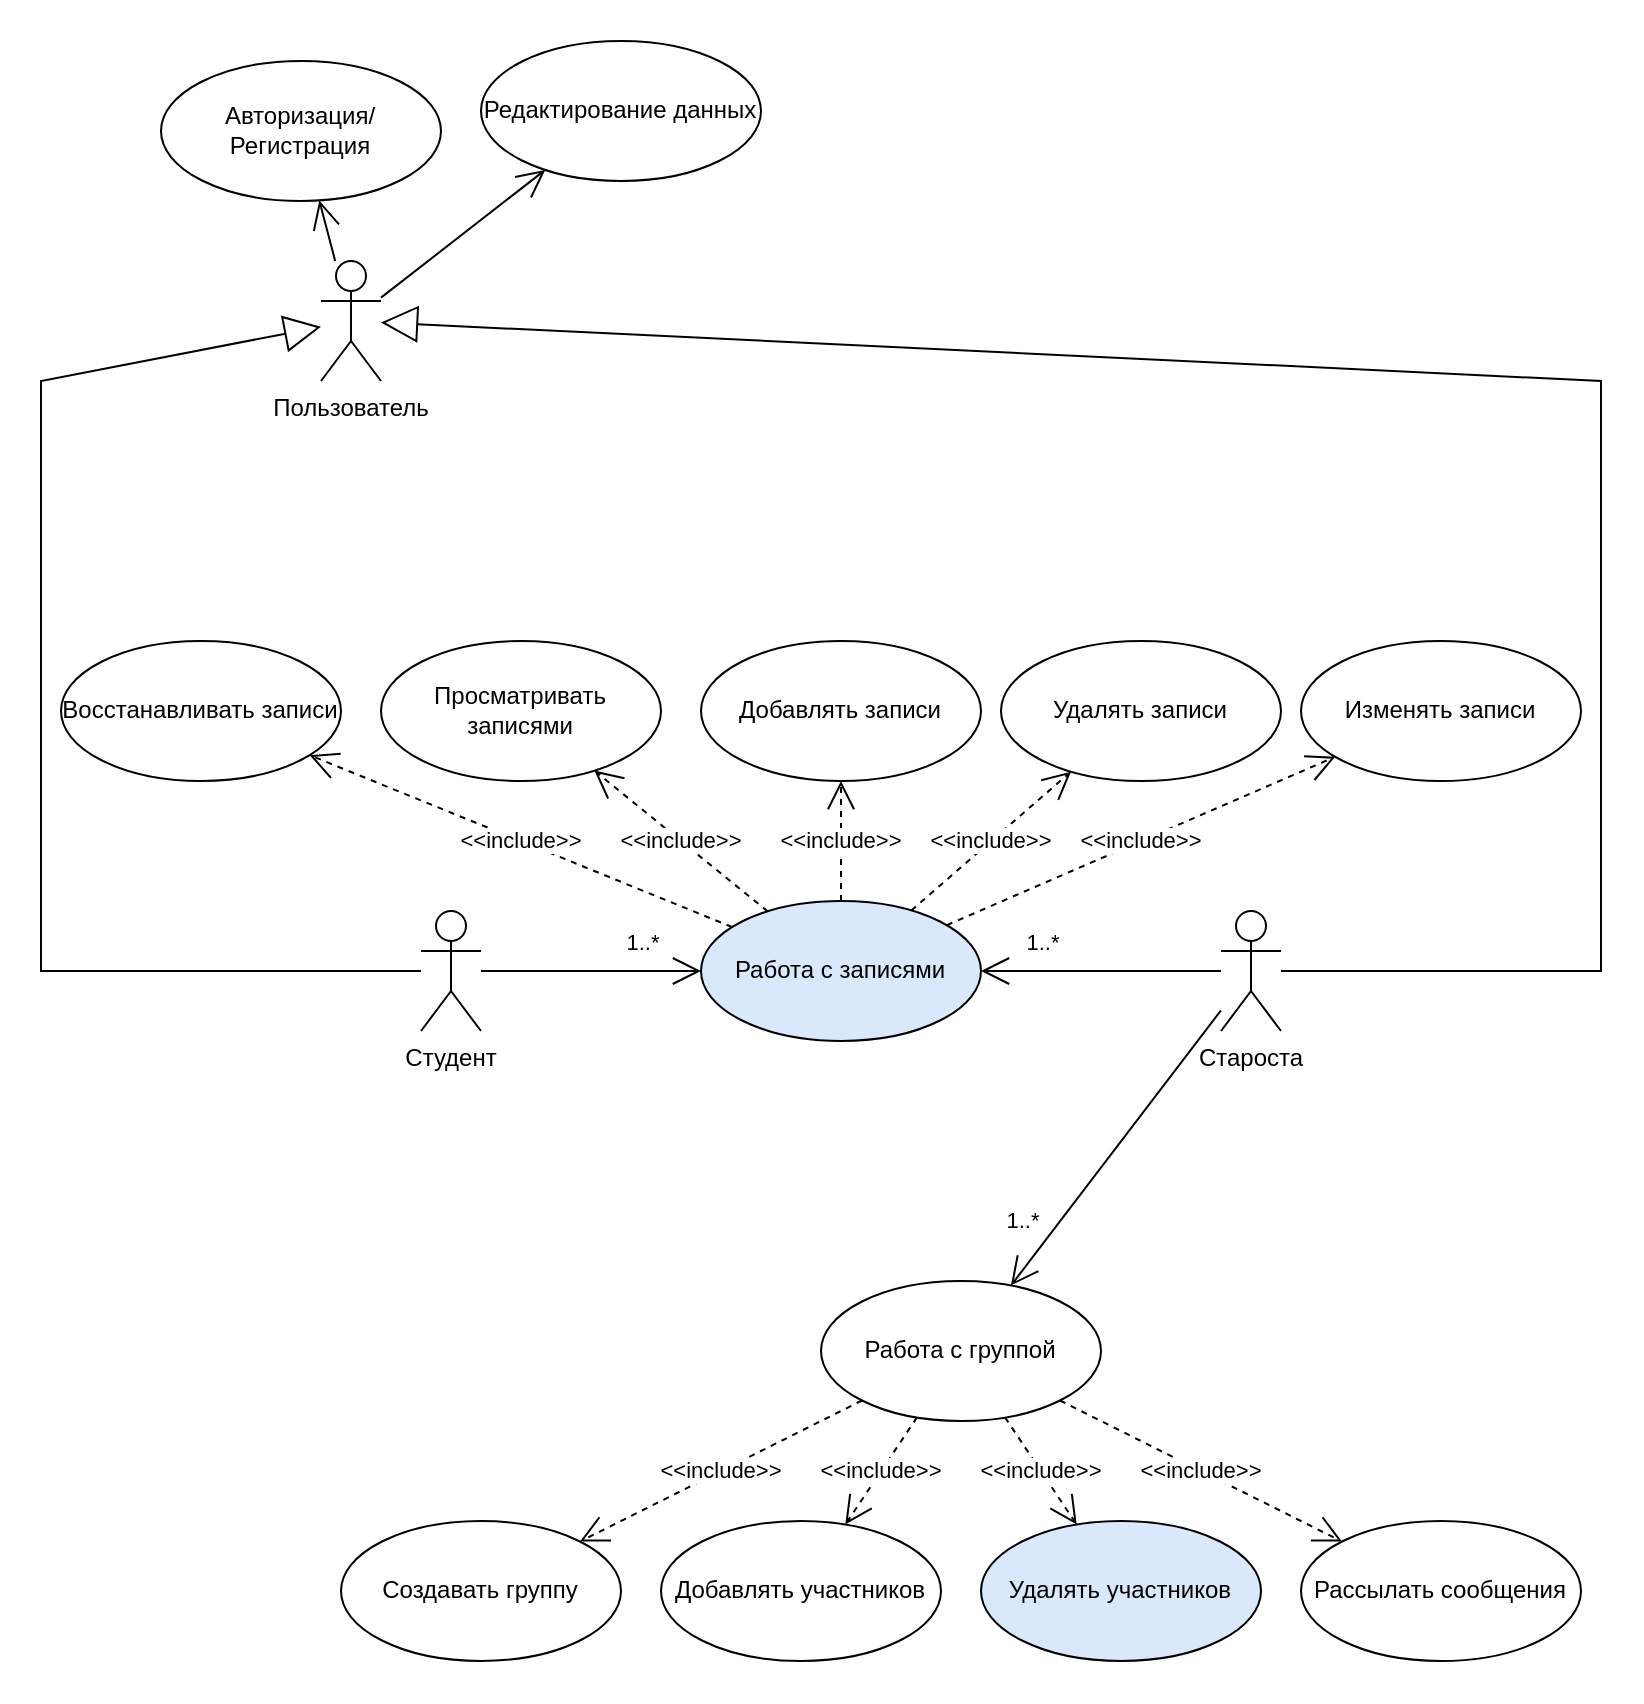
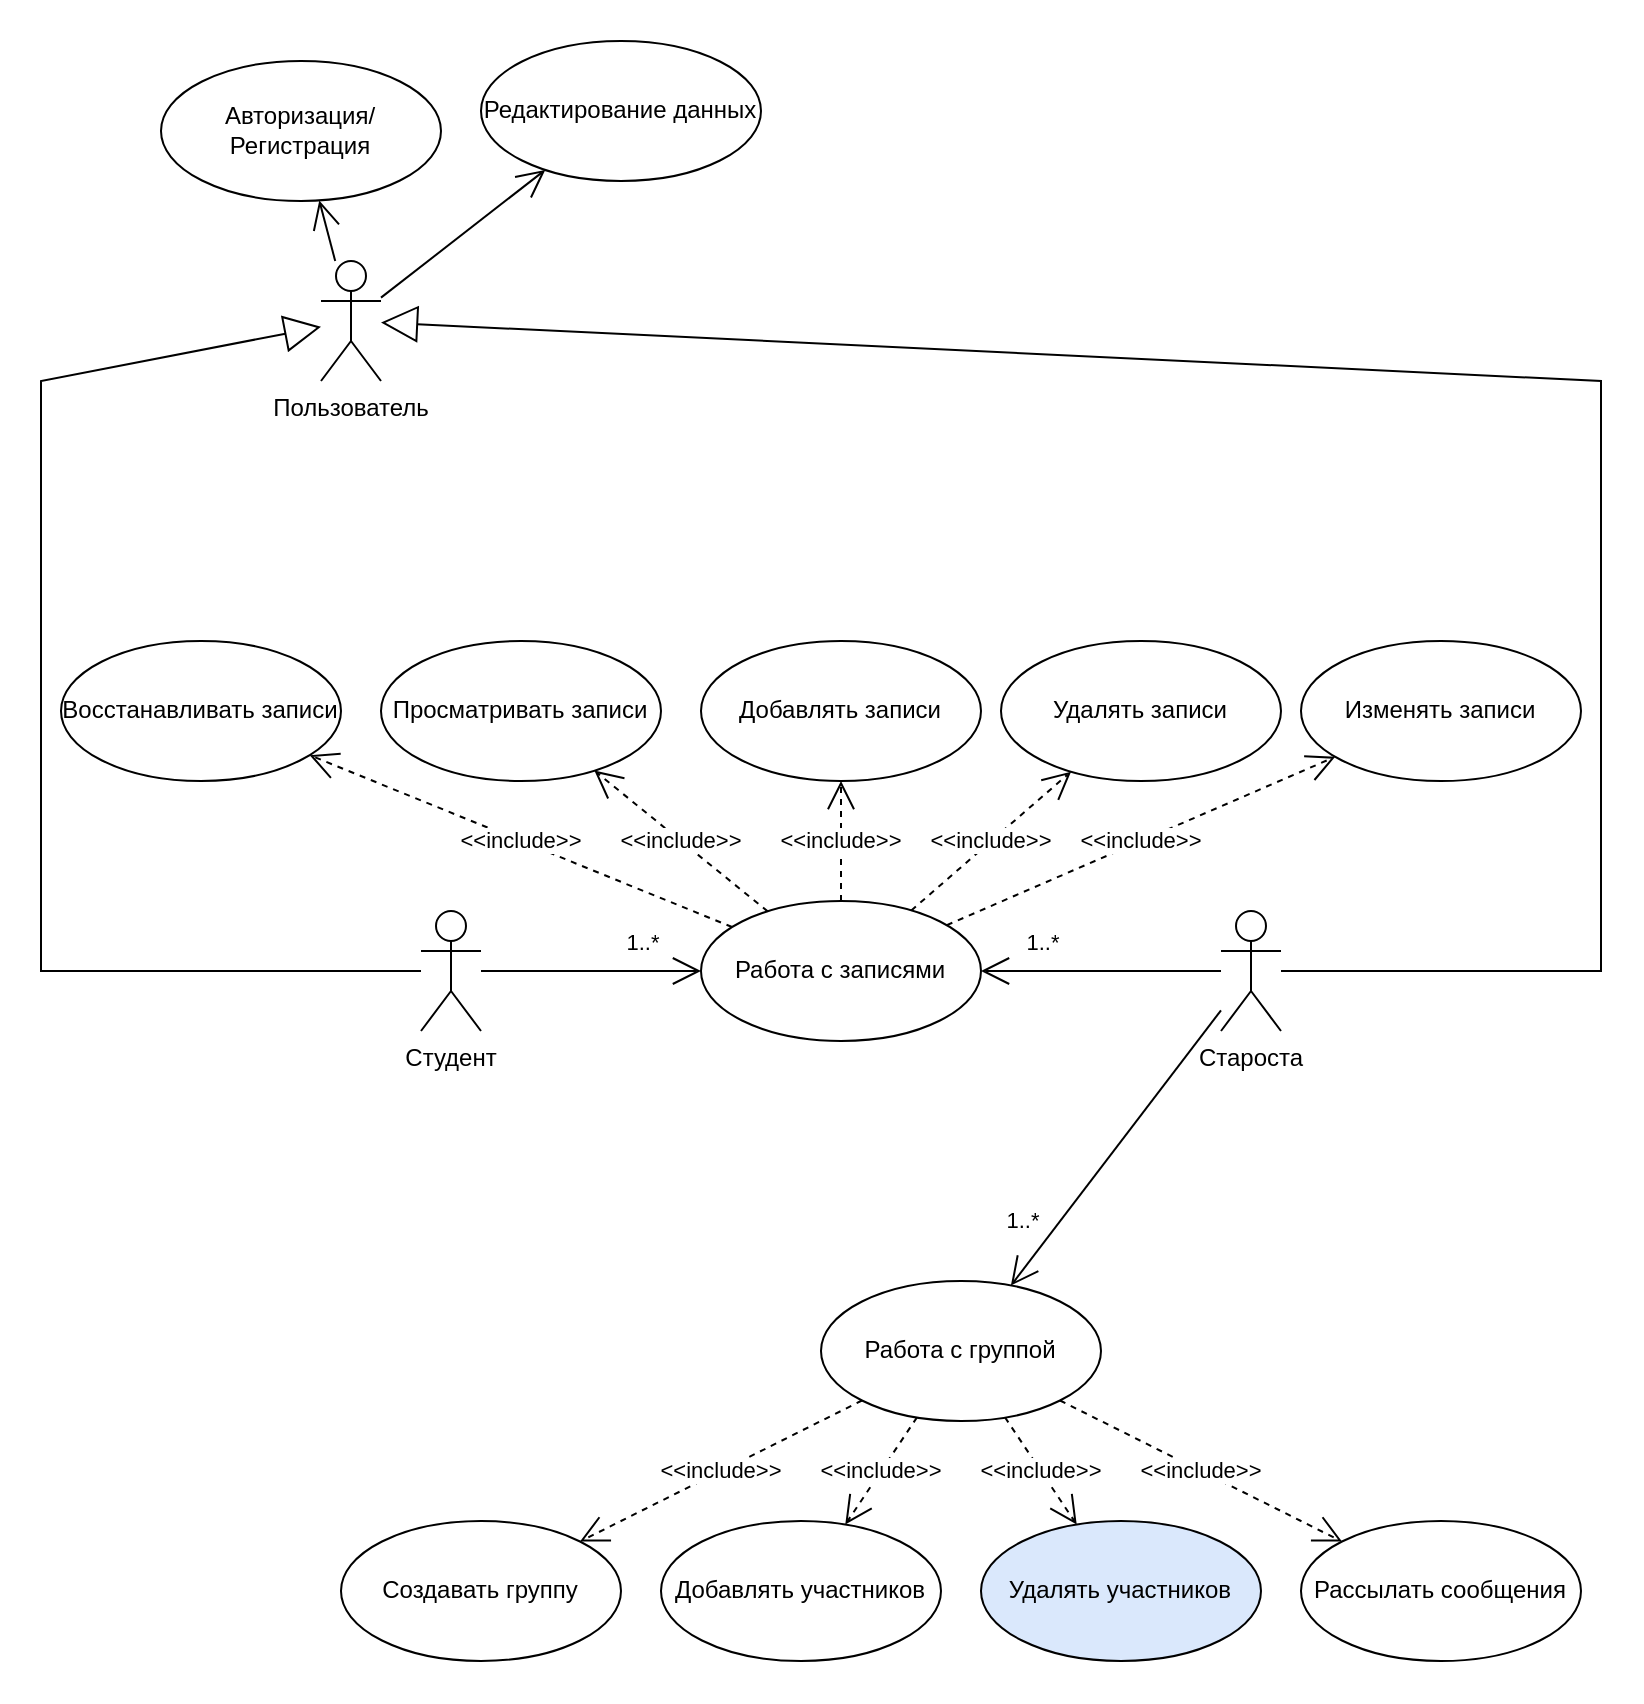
node "Просматривать записями": label "Просматривать записями" -> "Просматривать записи"
node "Работа с записями": fillcolor #dae8fc -> #ffffff
